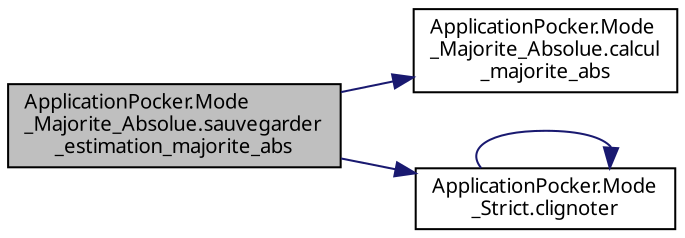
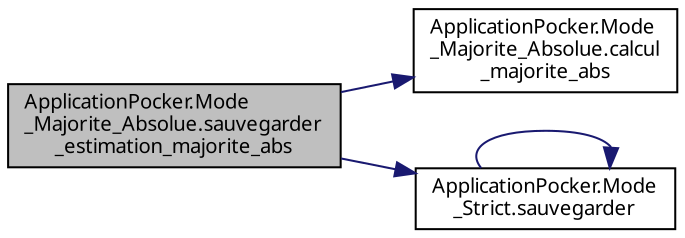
node "ApplicationPocker.Mode _Strict.clignoter": label "ApplicationPocker.Mode _Strict.clignoter" -> "ApplicationPocker.Mode _Strict.sauvegarder"
